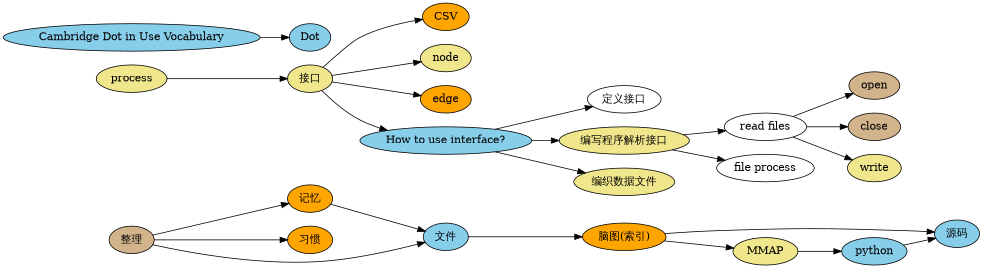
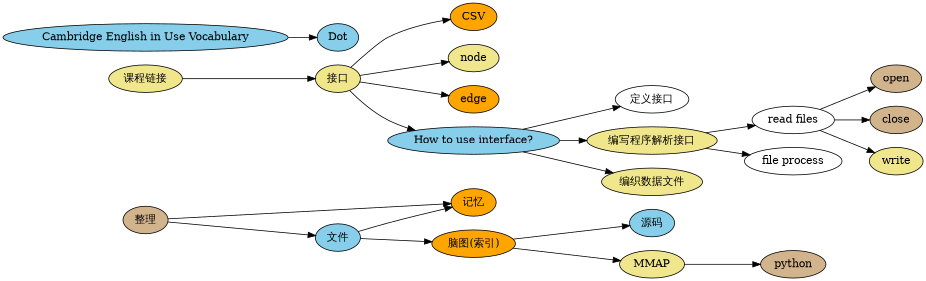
node "Cambridge Dot in Use Vocabulary": label "Cambridge Dot in Use Vocabulary" -> "Cambridge English in Use Vocabulary"
node "process": label "process" -> "课程链接"
edge "记忆" -> "文件": reversed
node "习惯": removed
edge "python" -> "源码": removed
node "python": fillcolor skyblue -> tan
